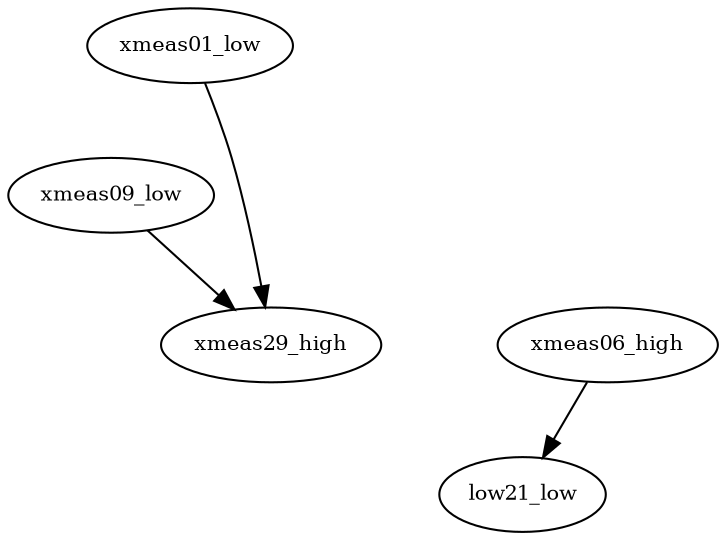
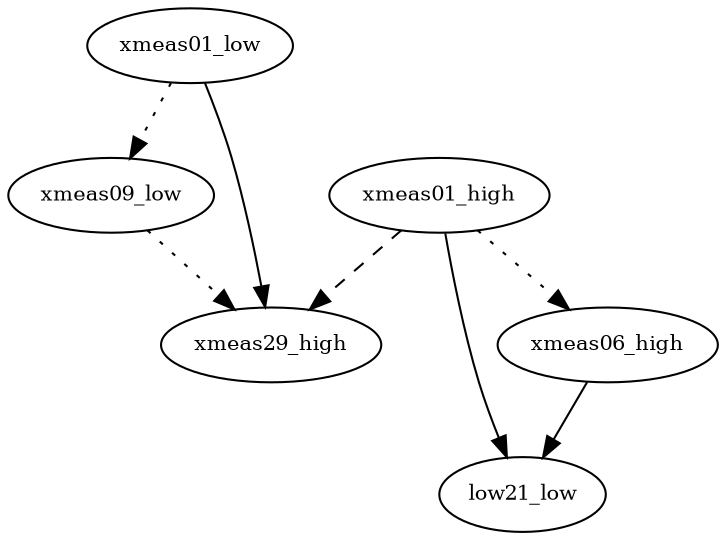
edge "xmeas01_low" -> "xmeas09_low": added
node "xmeas01_high": added
edge "xmeas09_low" -> "xmeas29_high": style solid -> dotted
